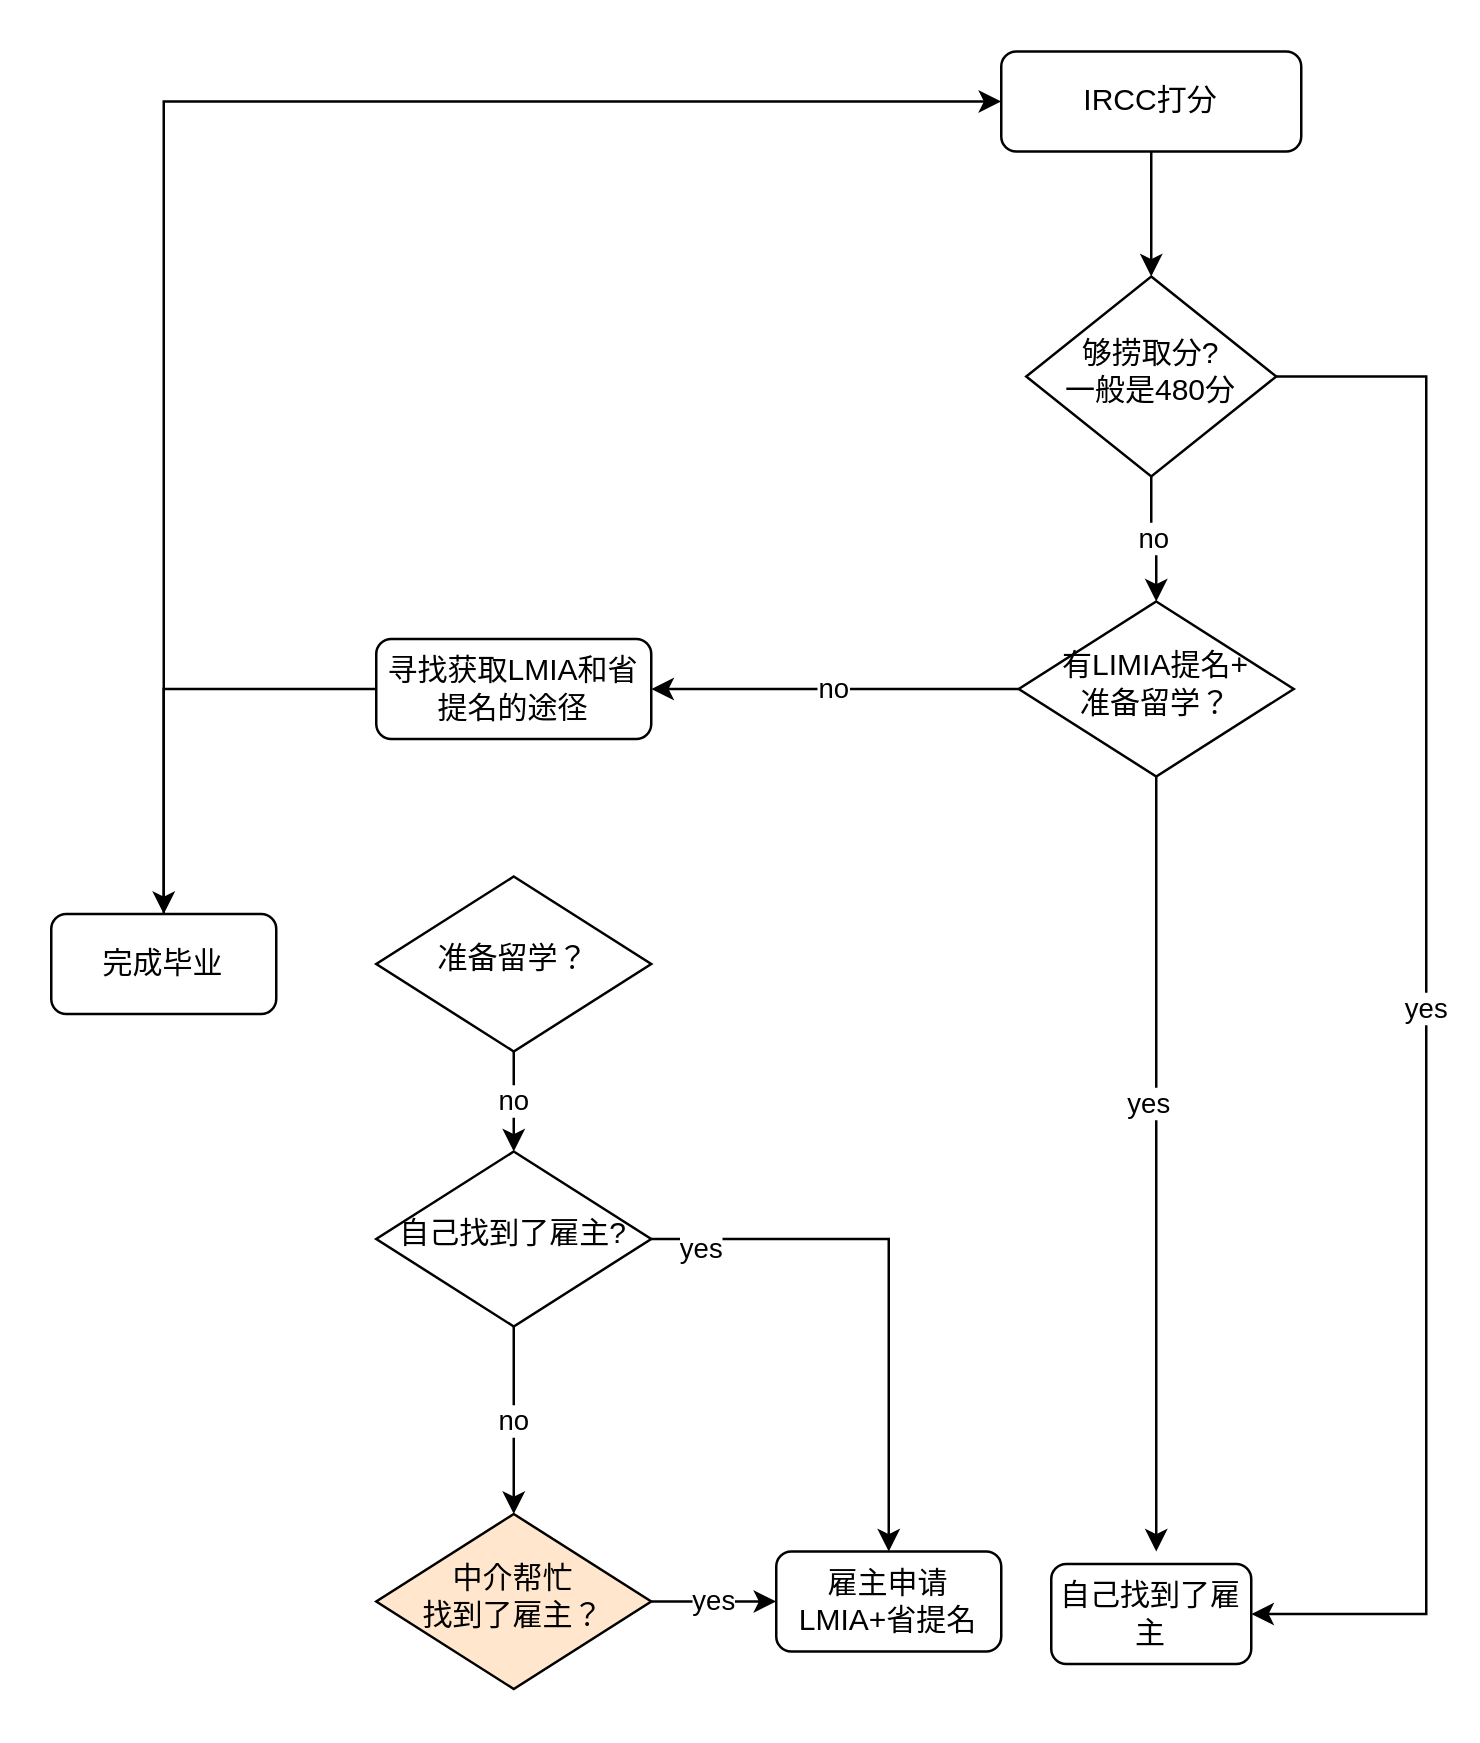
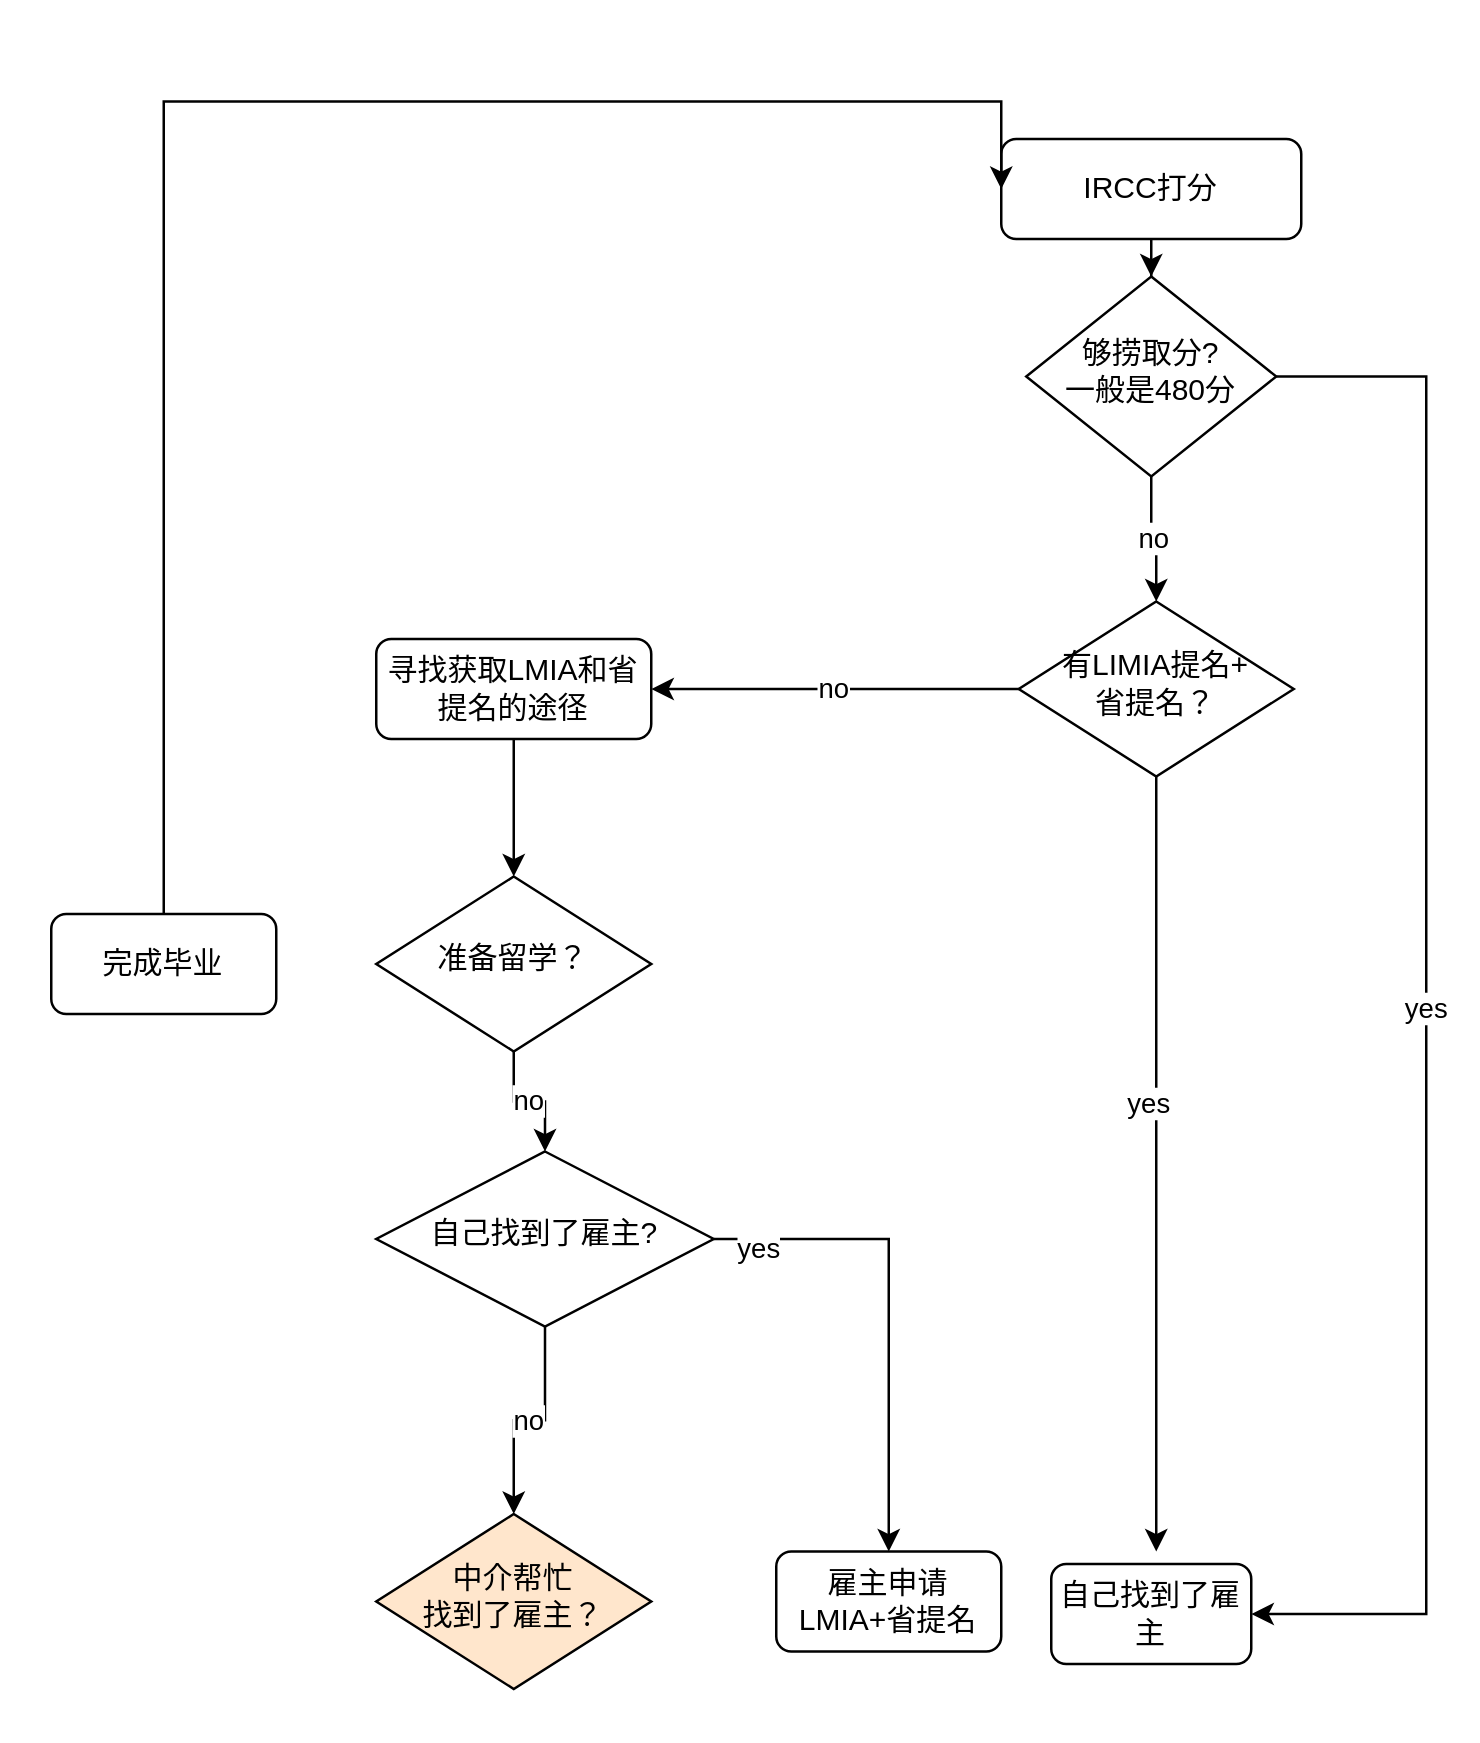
node "IRCC打分": moved (1151, 101) -> (1151, 189)
node "有LIMIA提名+ 准备留学？": label "有LIMIA提名+ 准备留学？" -> "有LIMIA提名+ 省提名？"
edge "寻找获取LMIA和省提名的途径" -> "完成毕业": now "寻找获取LMIA和省提名的途径" -> "准备留学？"
node "自己找到了雇主?": size 275x175 -> 338x175
edge "中介帮忙 找到了雇主？" -> "雇主申请 LMIA+省提名": removed, label "yes"
